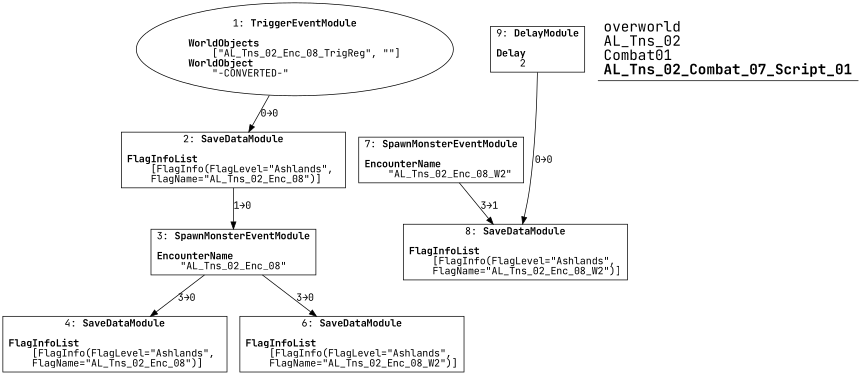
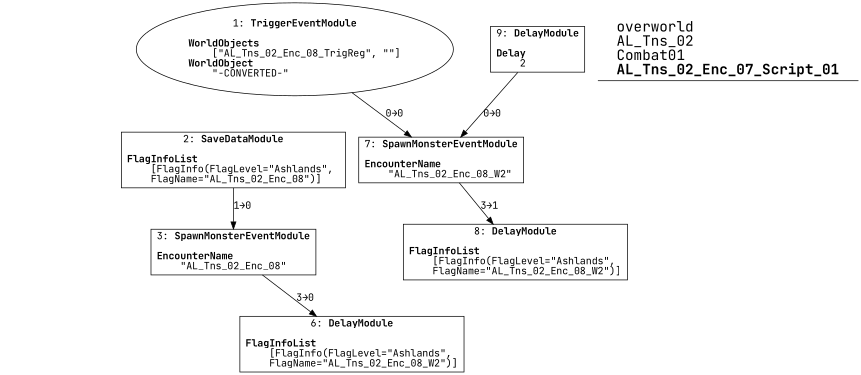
node "overworld": text "AL_Tns_02_Combat_07_Script_01" -> "AL_Tns_02_Enc_07_Script_01"
edge "1:" -> "2:": now "1:" -> "7:"
edge "9:" -> "8:": now "9:" -> "7:"
node "8:": text "SaveDataModule" -> "DelayModule"
node "6:": text "SaveDataModule" -> "DelayModule"
node "4:": removed
